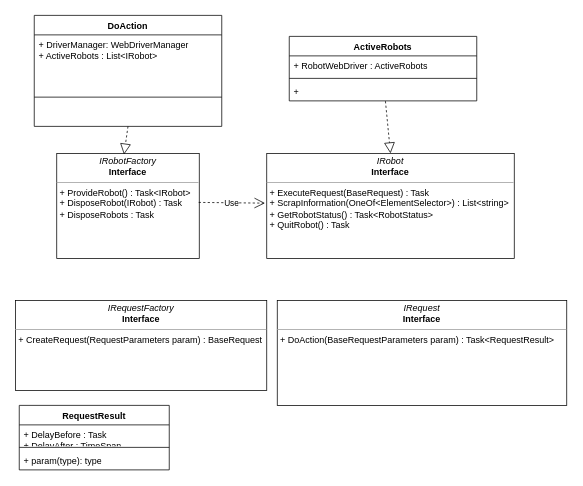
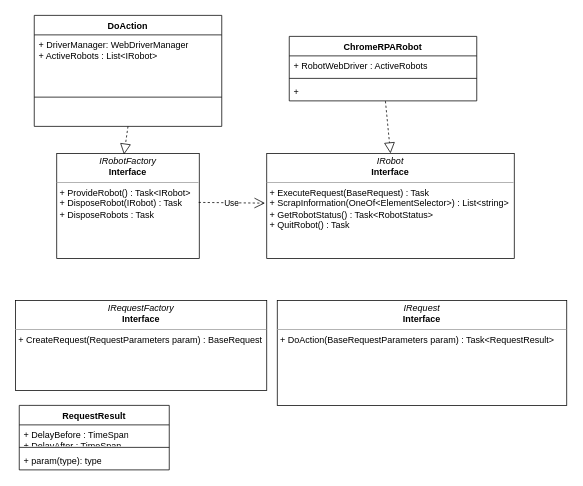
node "ActiveRobots": label "ActiveRobots" -> "ChromeRPARobot"
node "+ DelayBefore : Task + DelayAfter : TimeSpan": label "+ DelayBefore : Task + DelayAfter : TimeSpan" -> "+ DelayBefore : TimeSpan + DelayAfter : TimeSpan"
